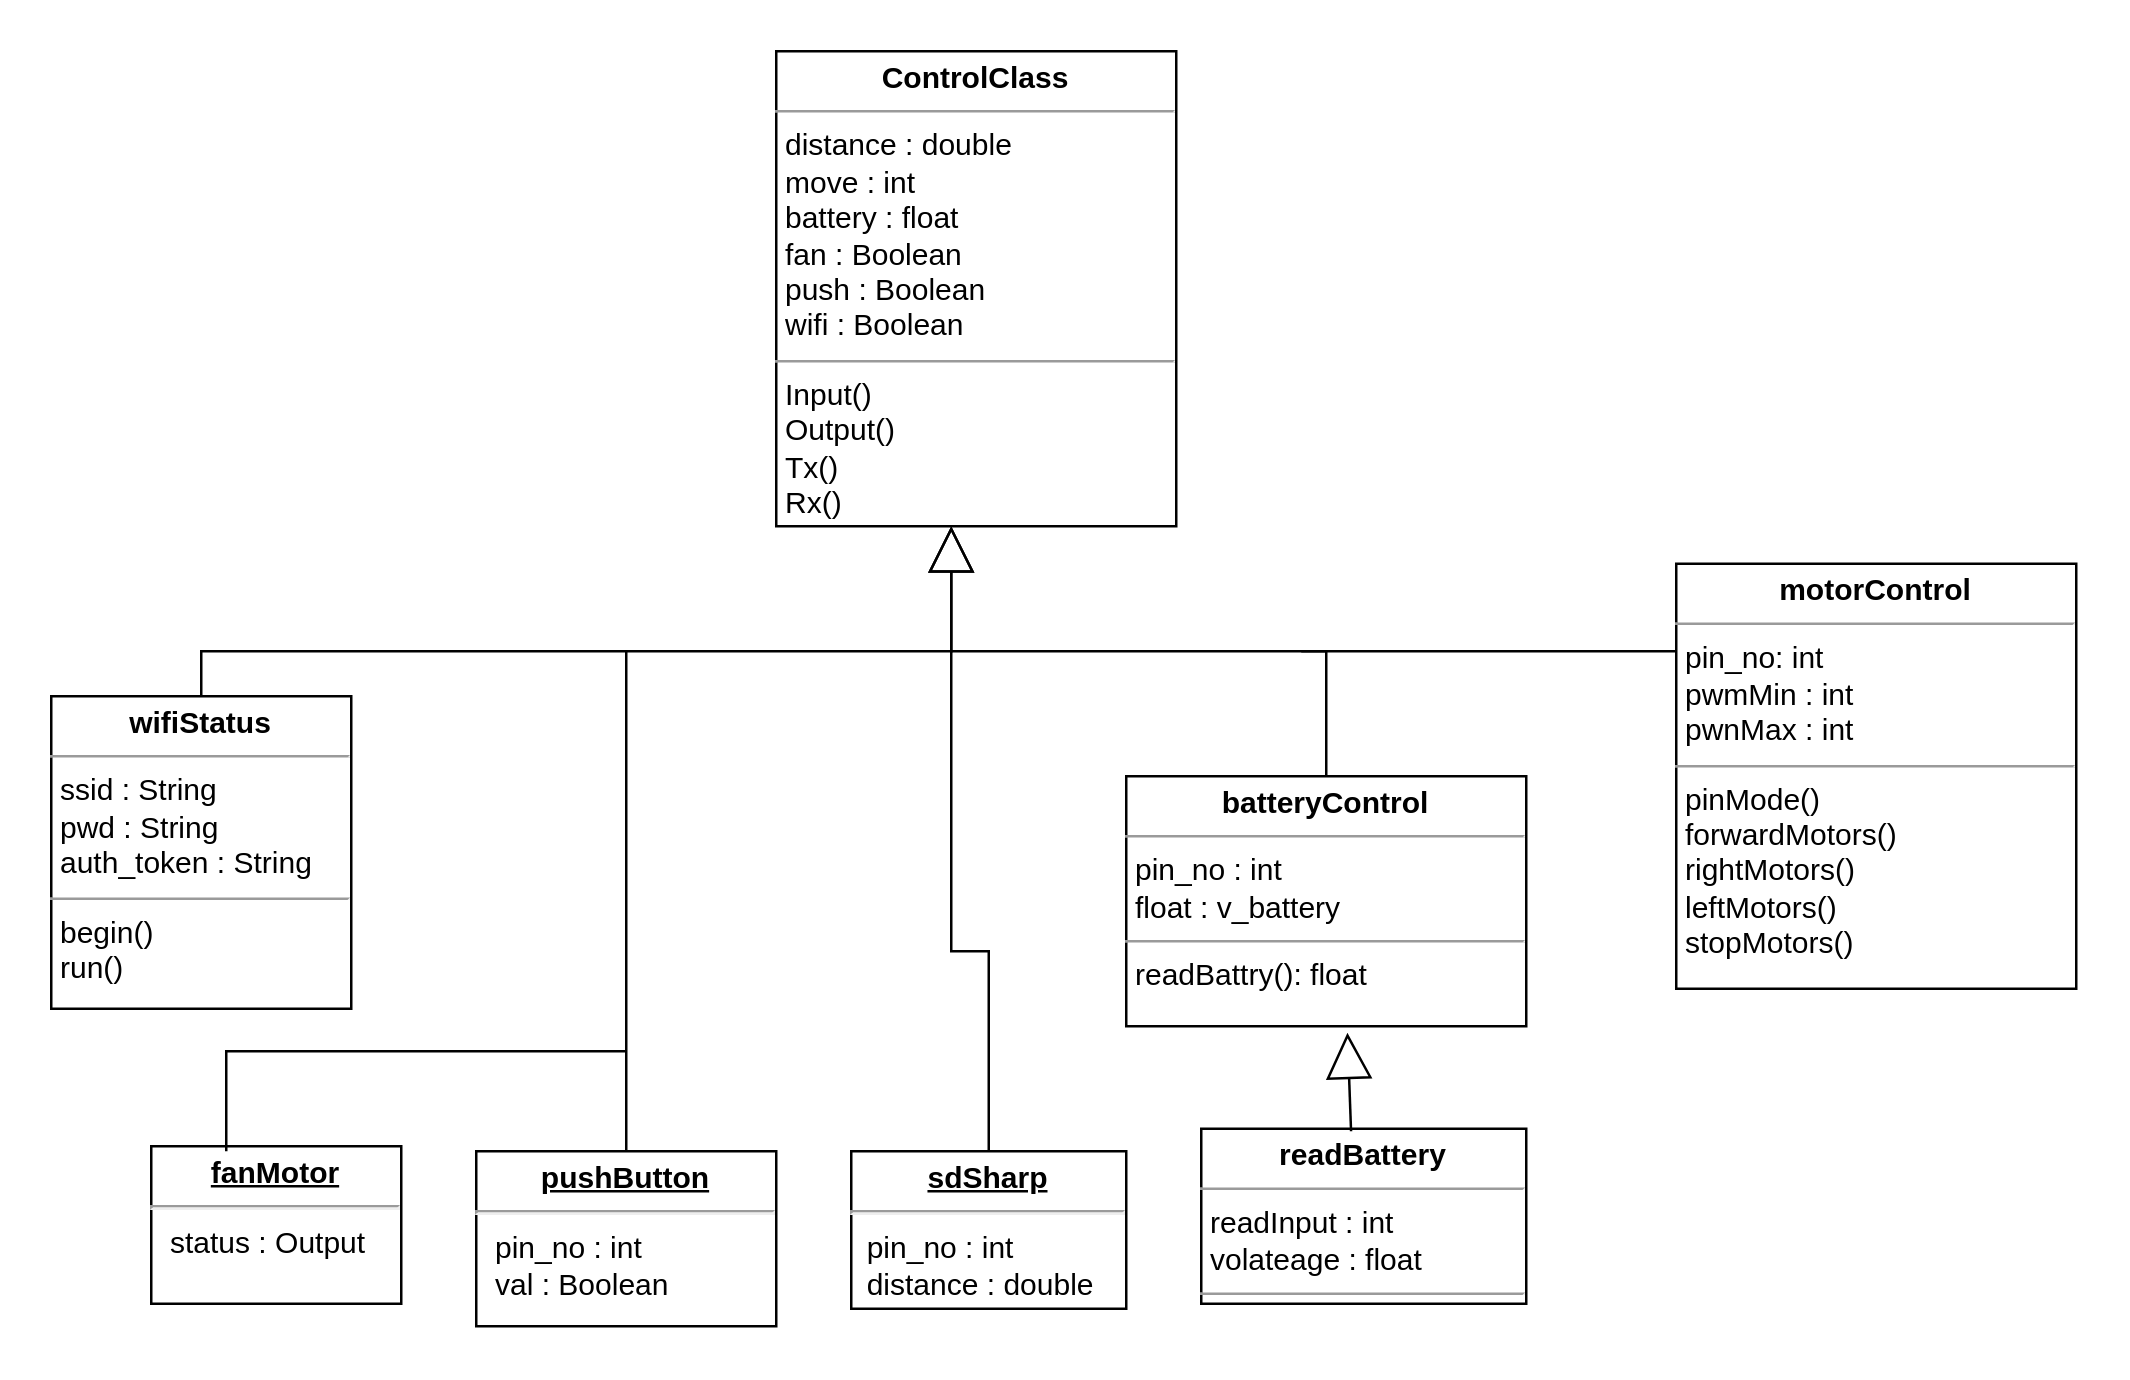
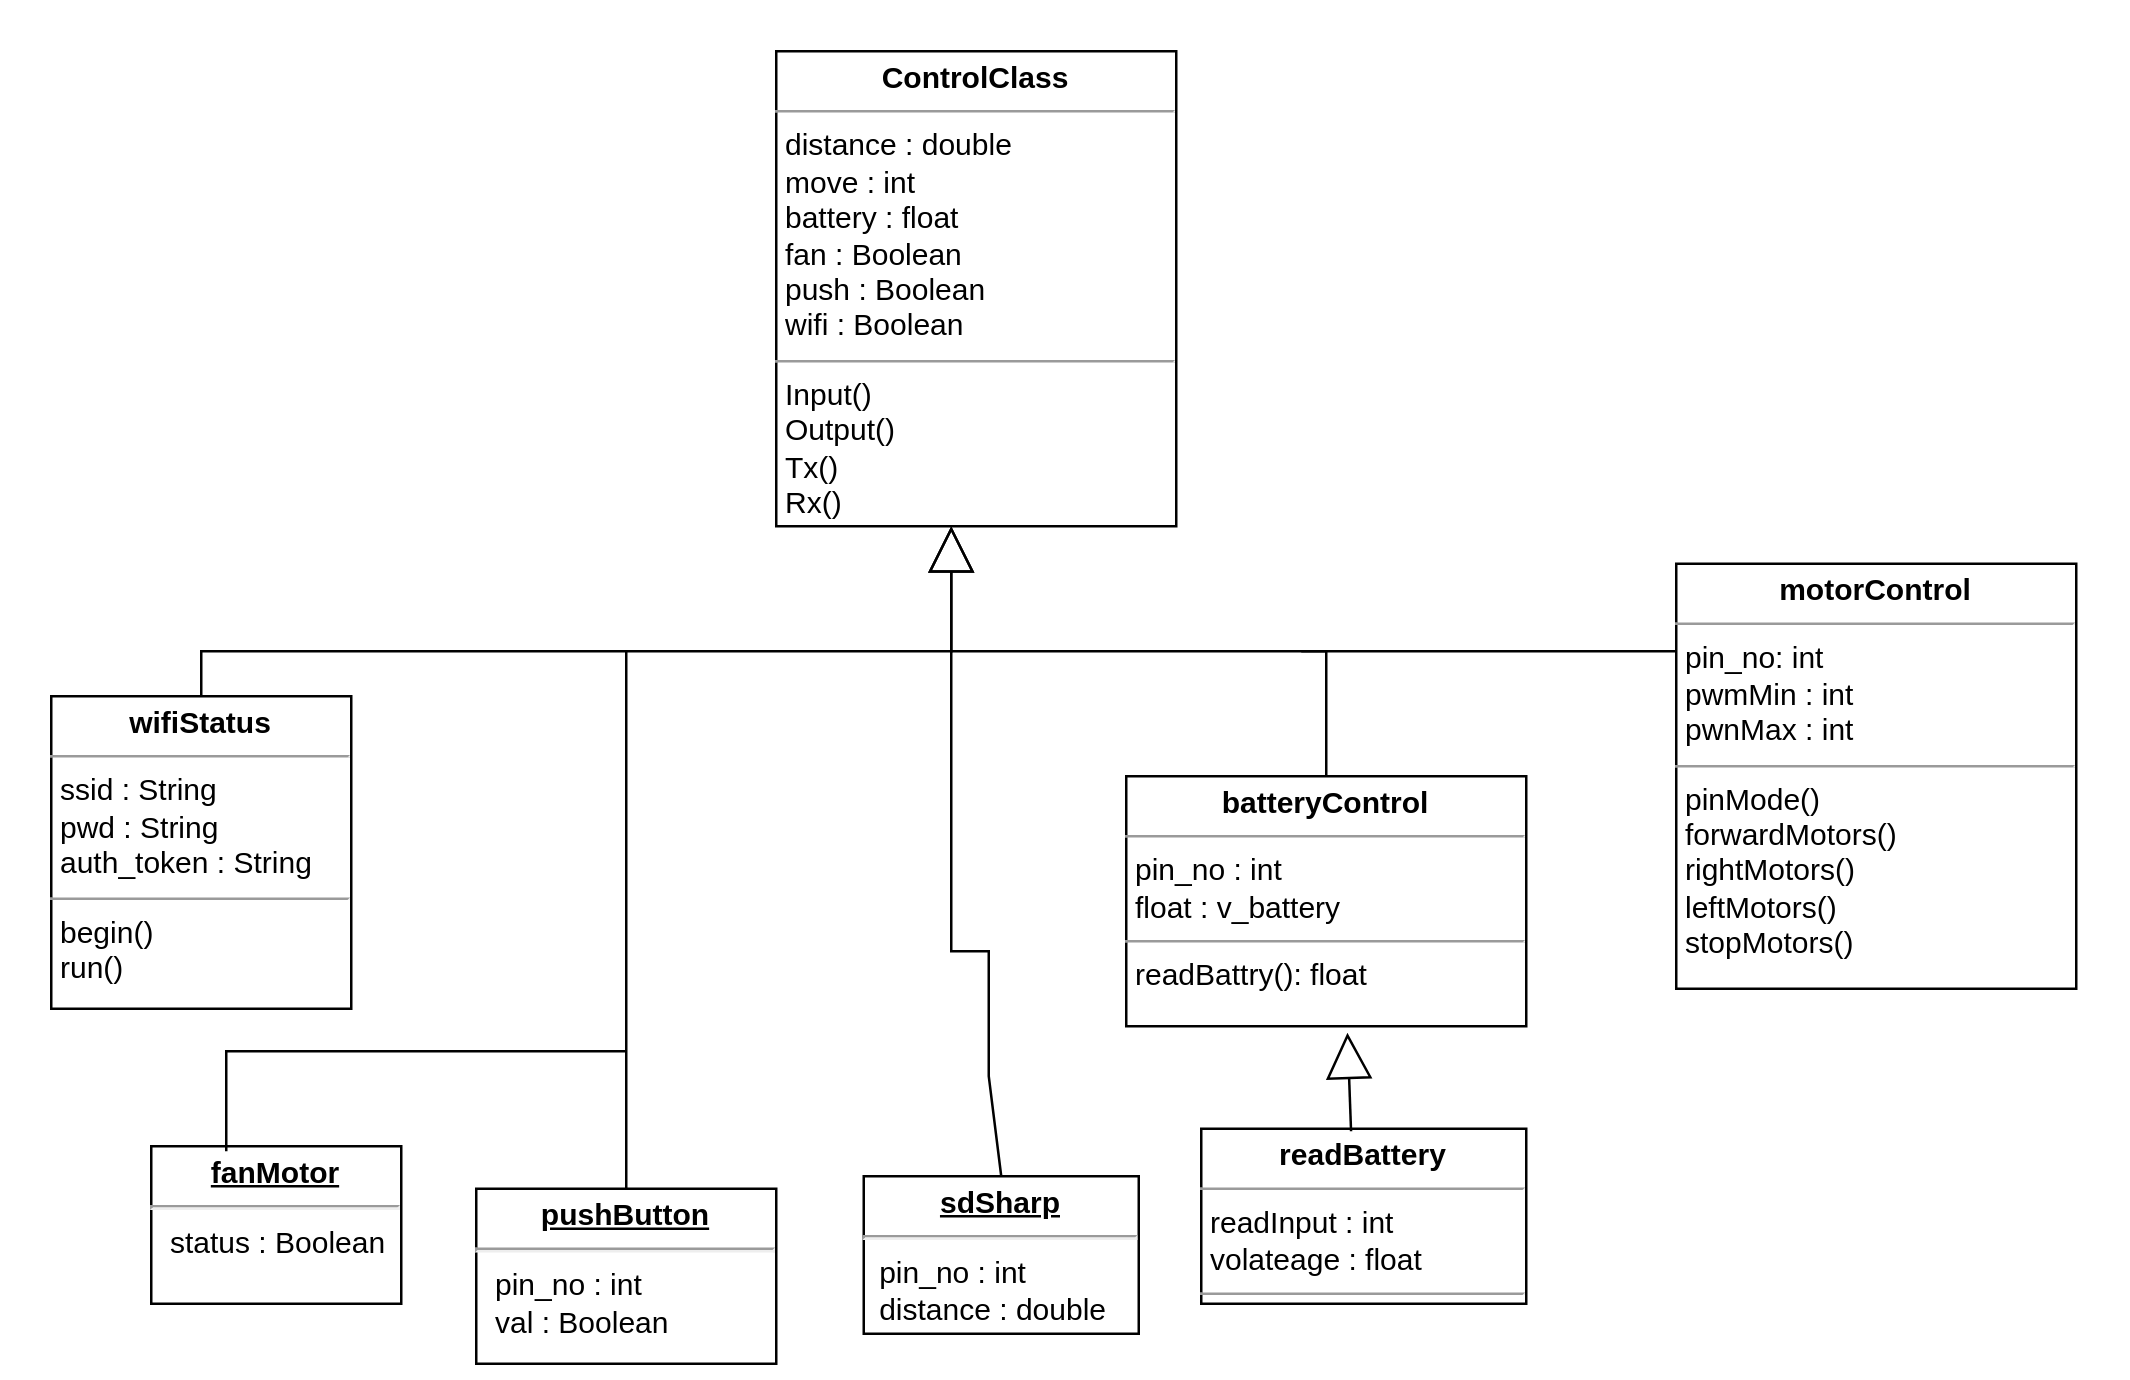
node "fanMotor status : Output": label "fanMotor status : Output" -> "fanMotor status : Boolean"
node "sdSharp pin_no : int distance : double": moved (989, 1230) -> (1001, 1255)
node "pushButton pin_no : int val : Boolean": moved (626, 1239) -> (626, 1276)
